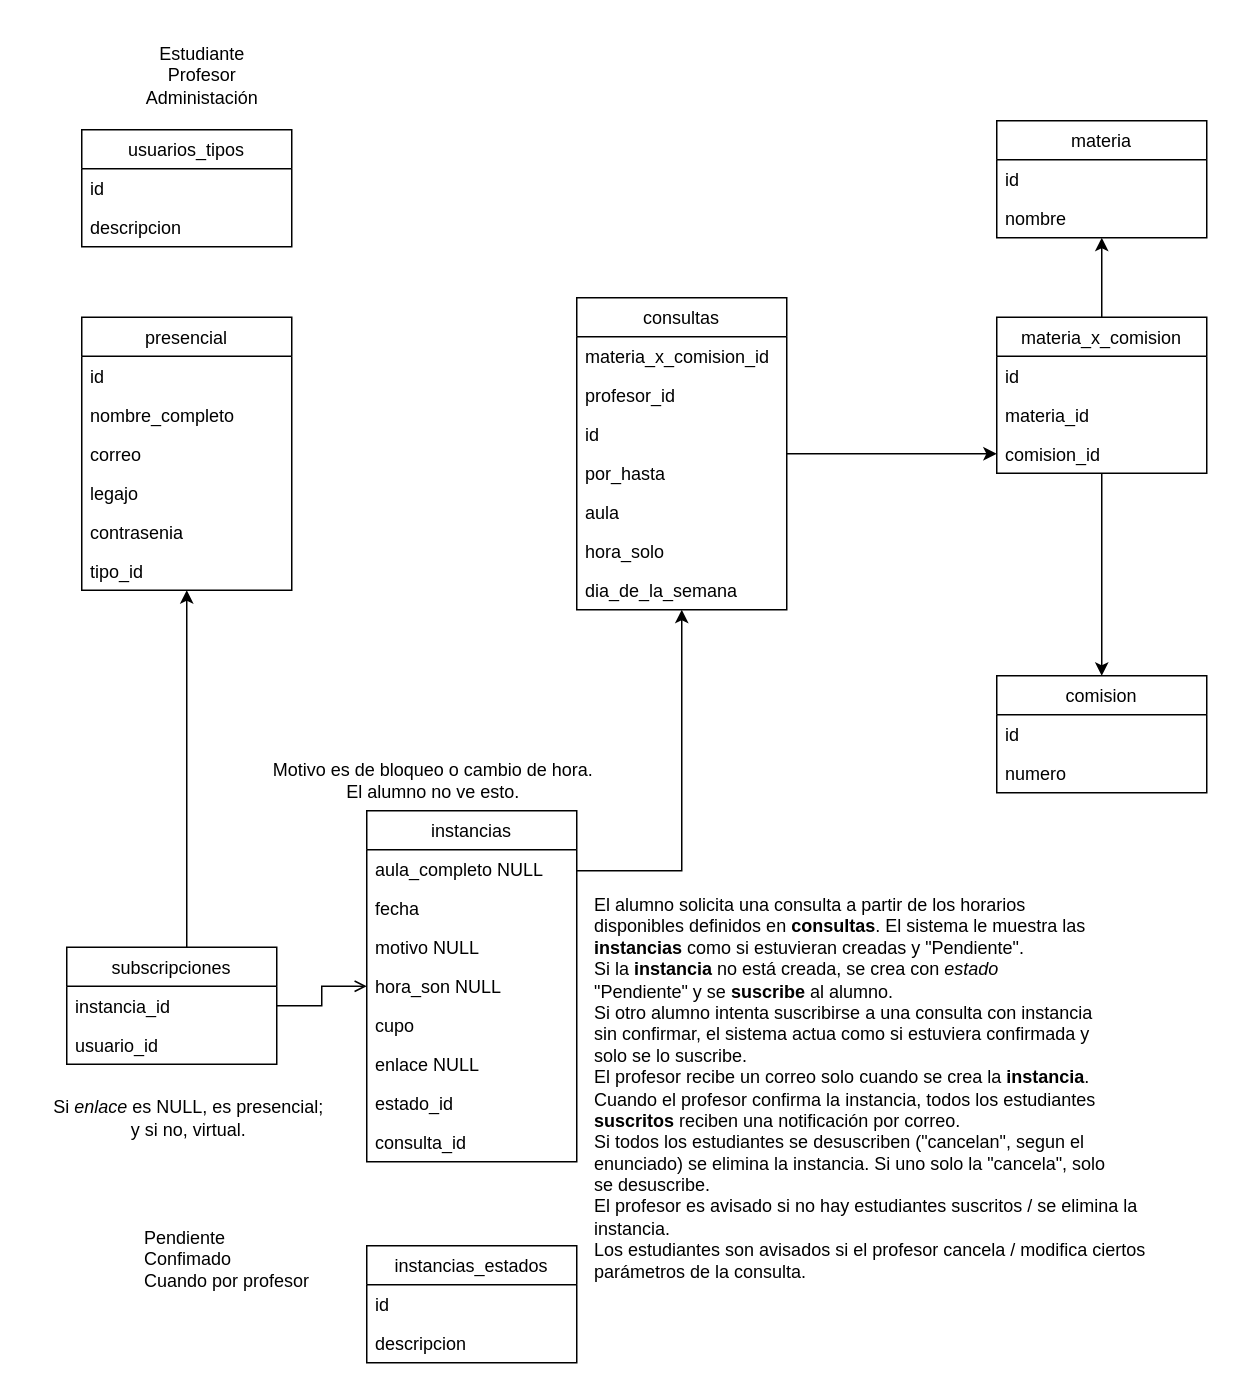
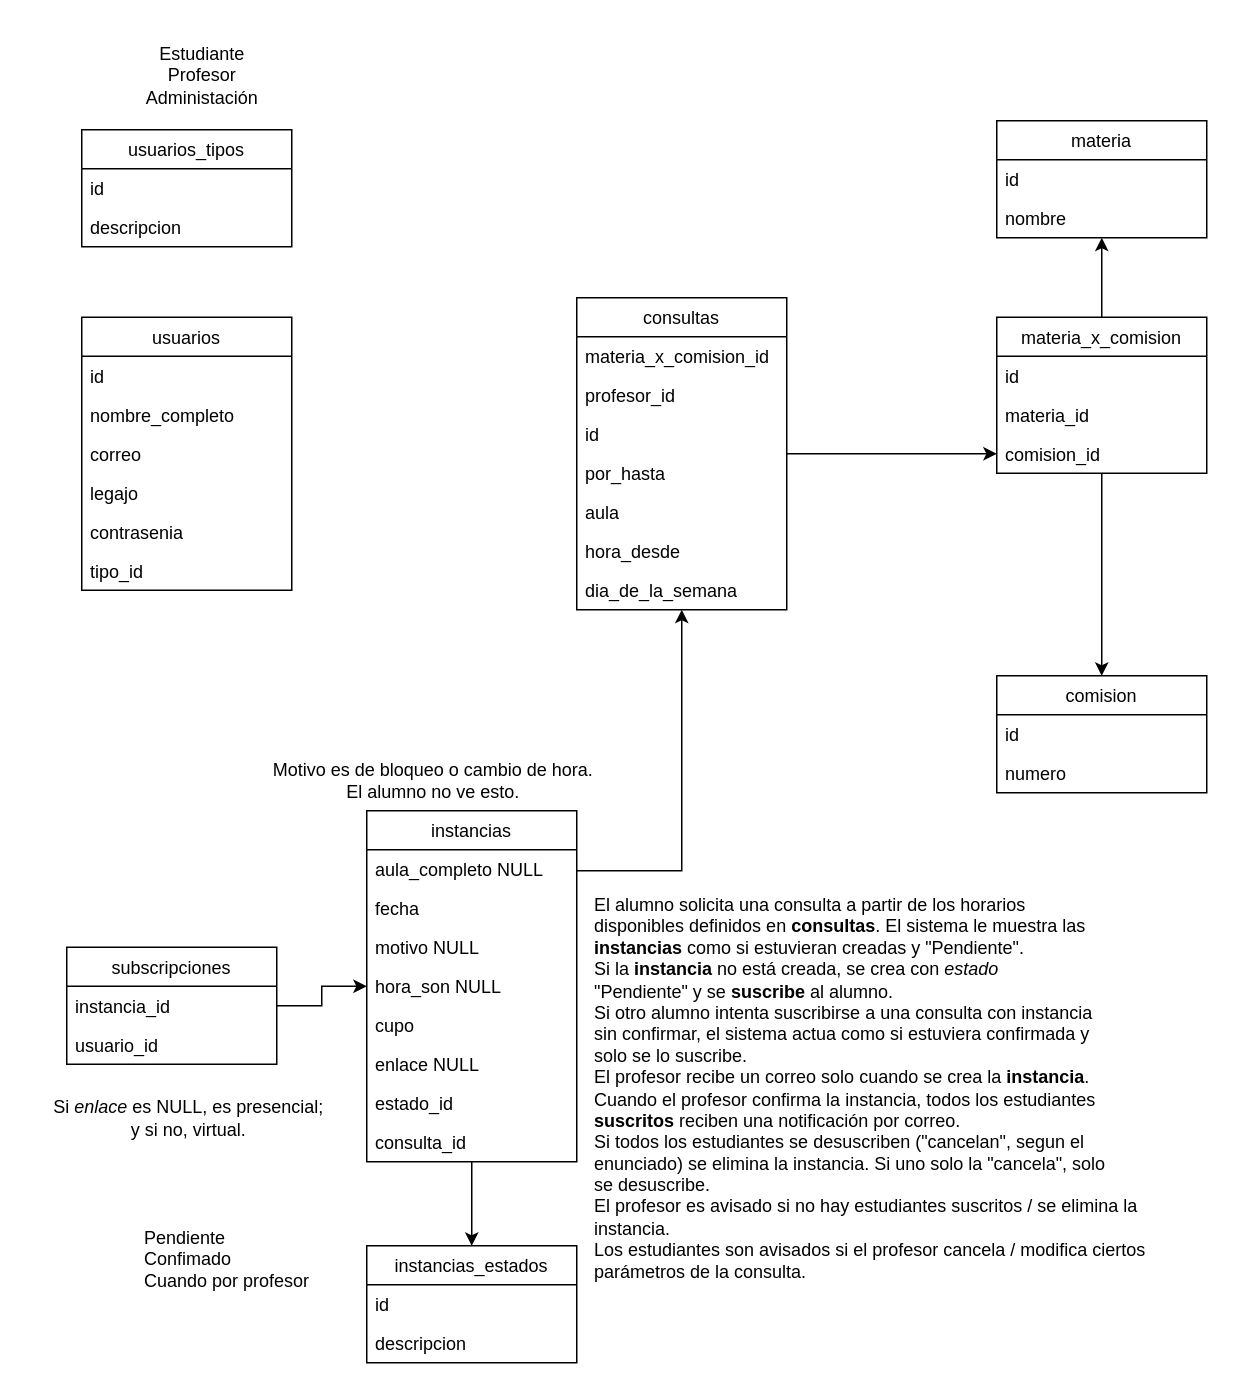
node "presencial": label "presencial" -> "usuarios"
node "hora_solo": label "hora_solo" -> "hora_desde"
edge "subscripciones" -> "tipo_id": removed
edge "subscripciones" -> "instancias": arrowhead open -> classic
edge "instancias" -> "instancias_estados": added
